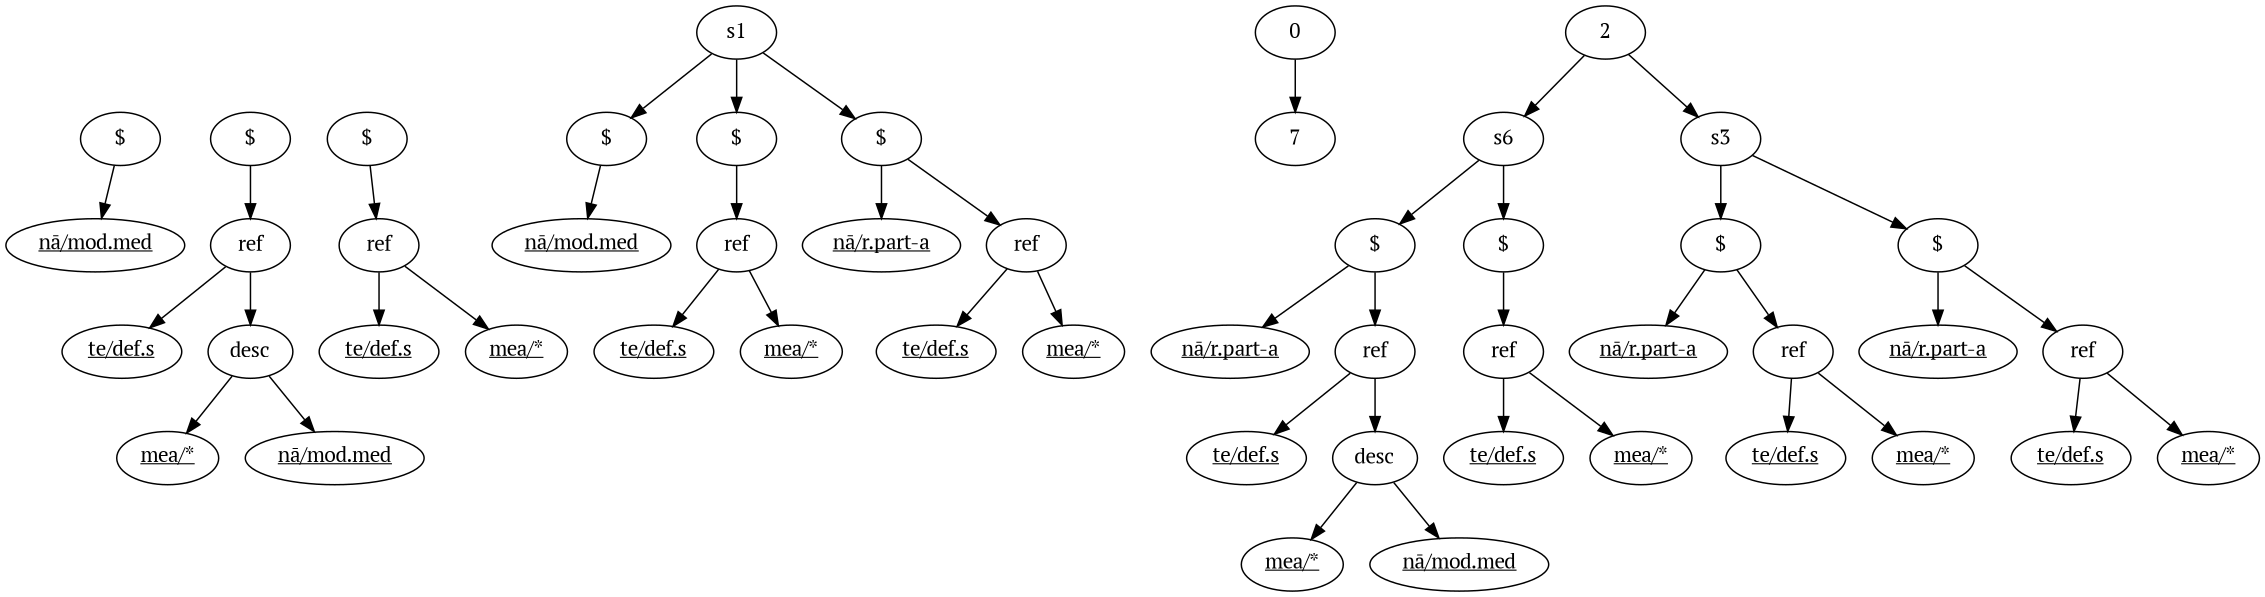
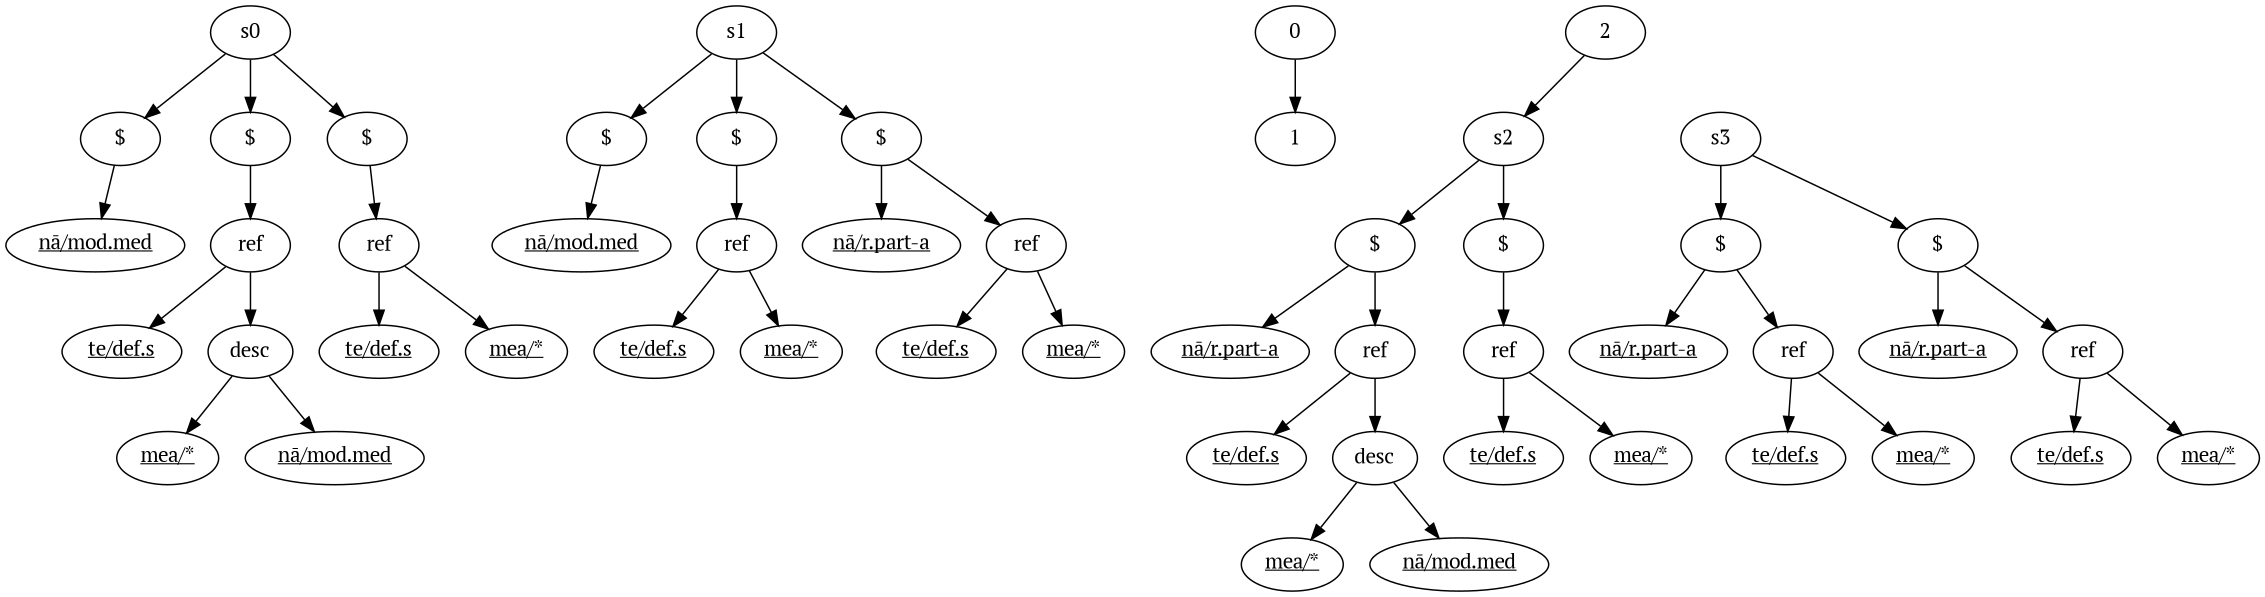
node "s0": added
edge "2" -> "s3": removed
node "7": label "7" -> "1"
node "s6": label "s6" -> "s2"
